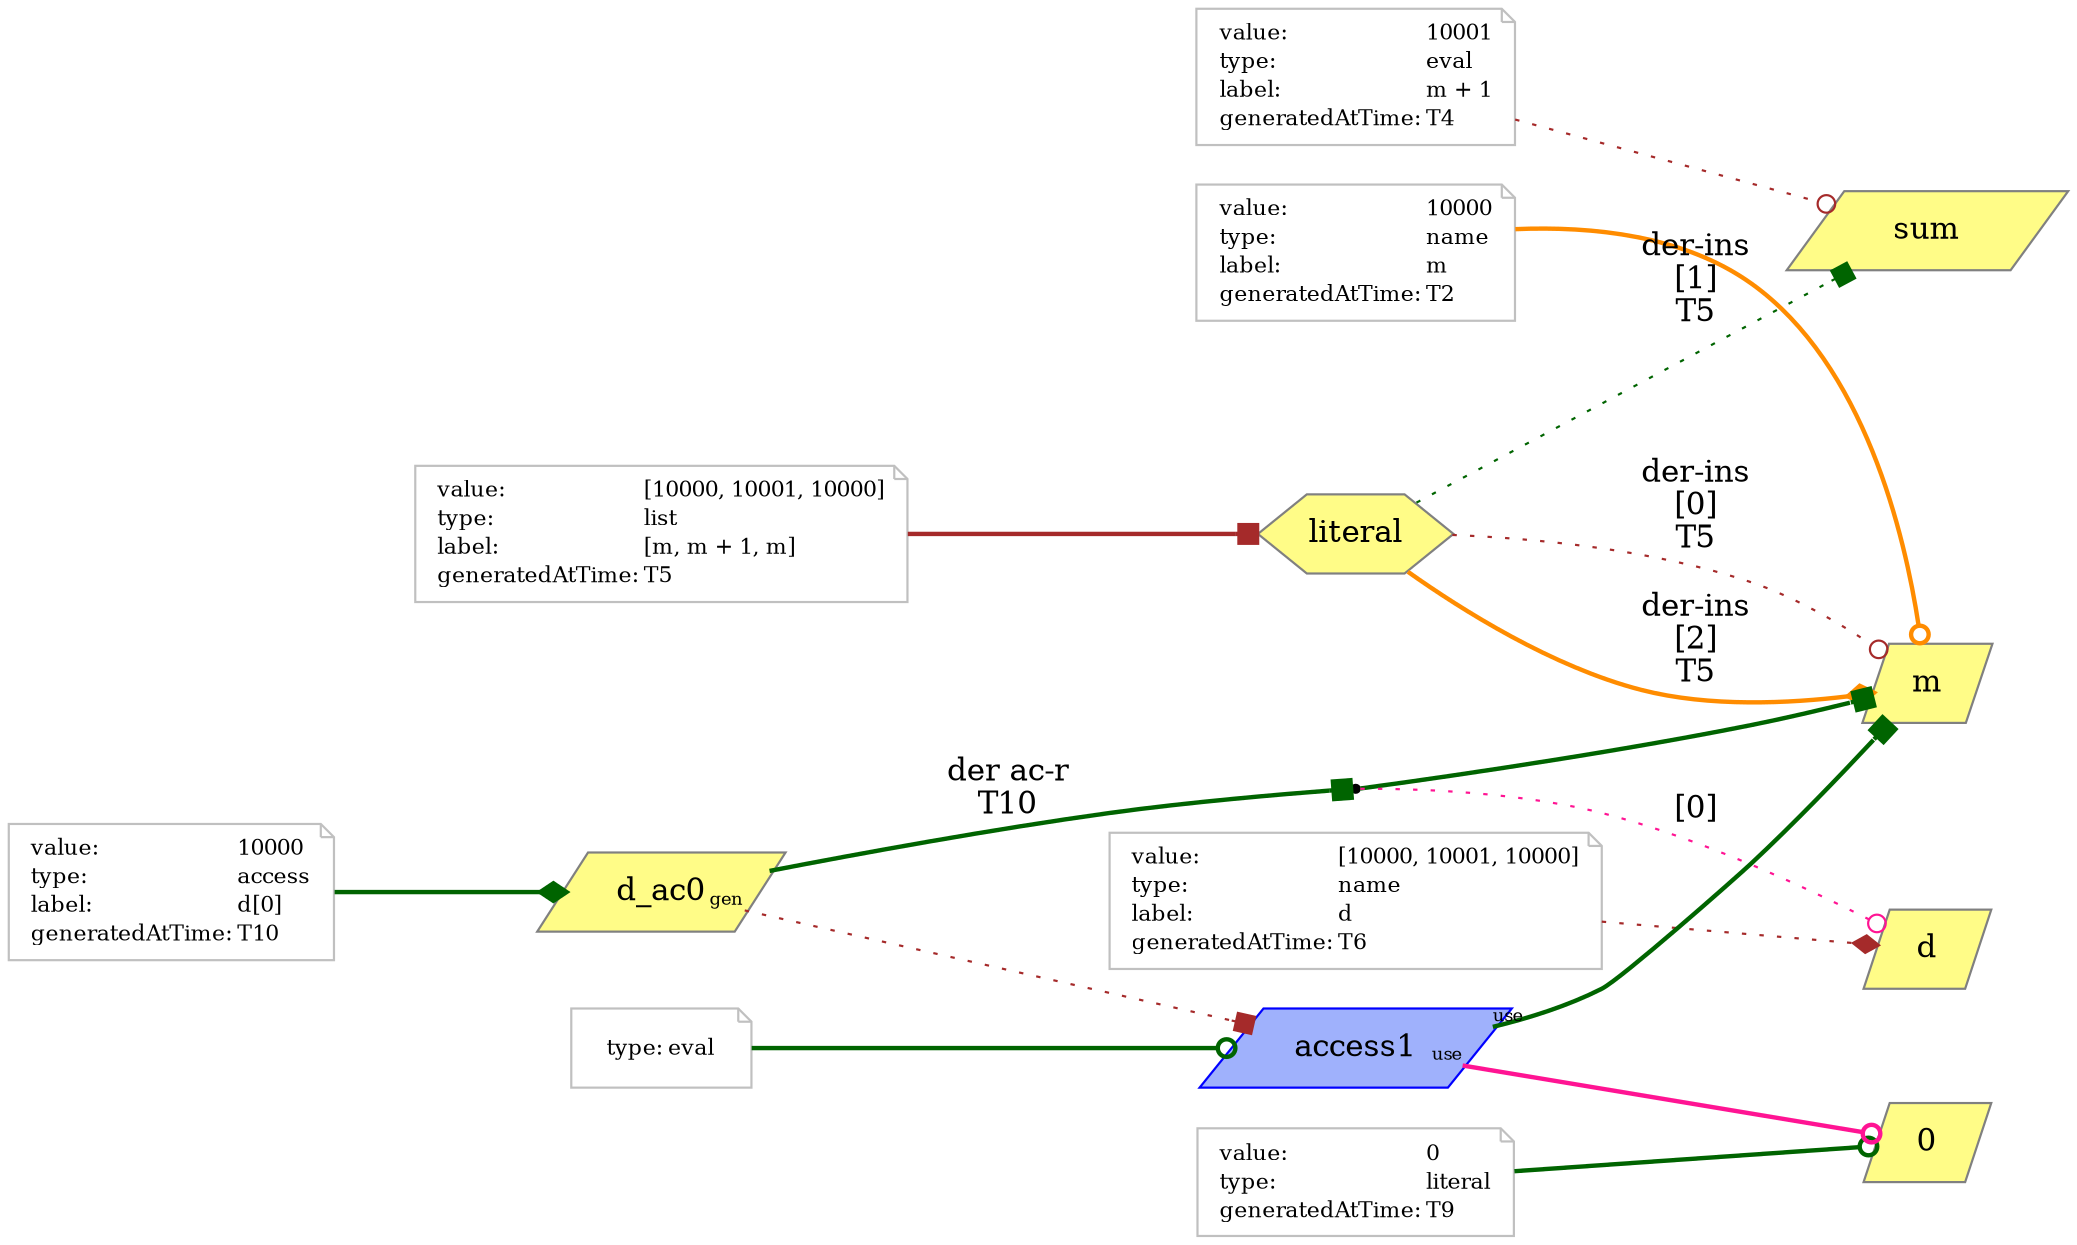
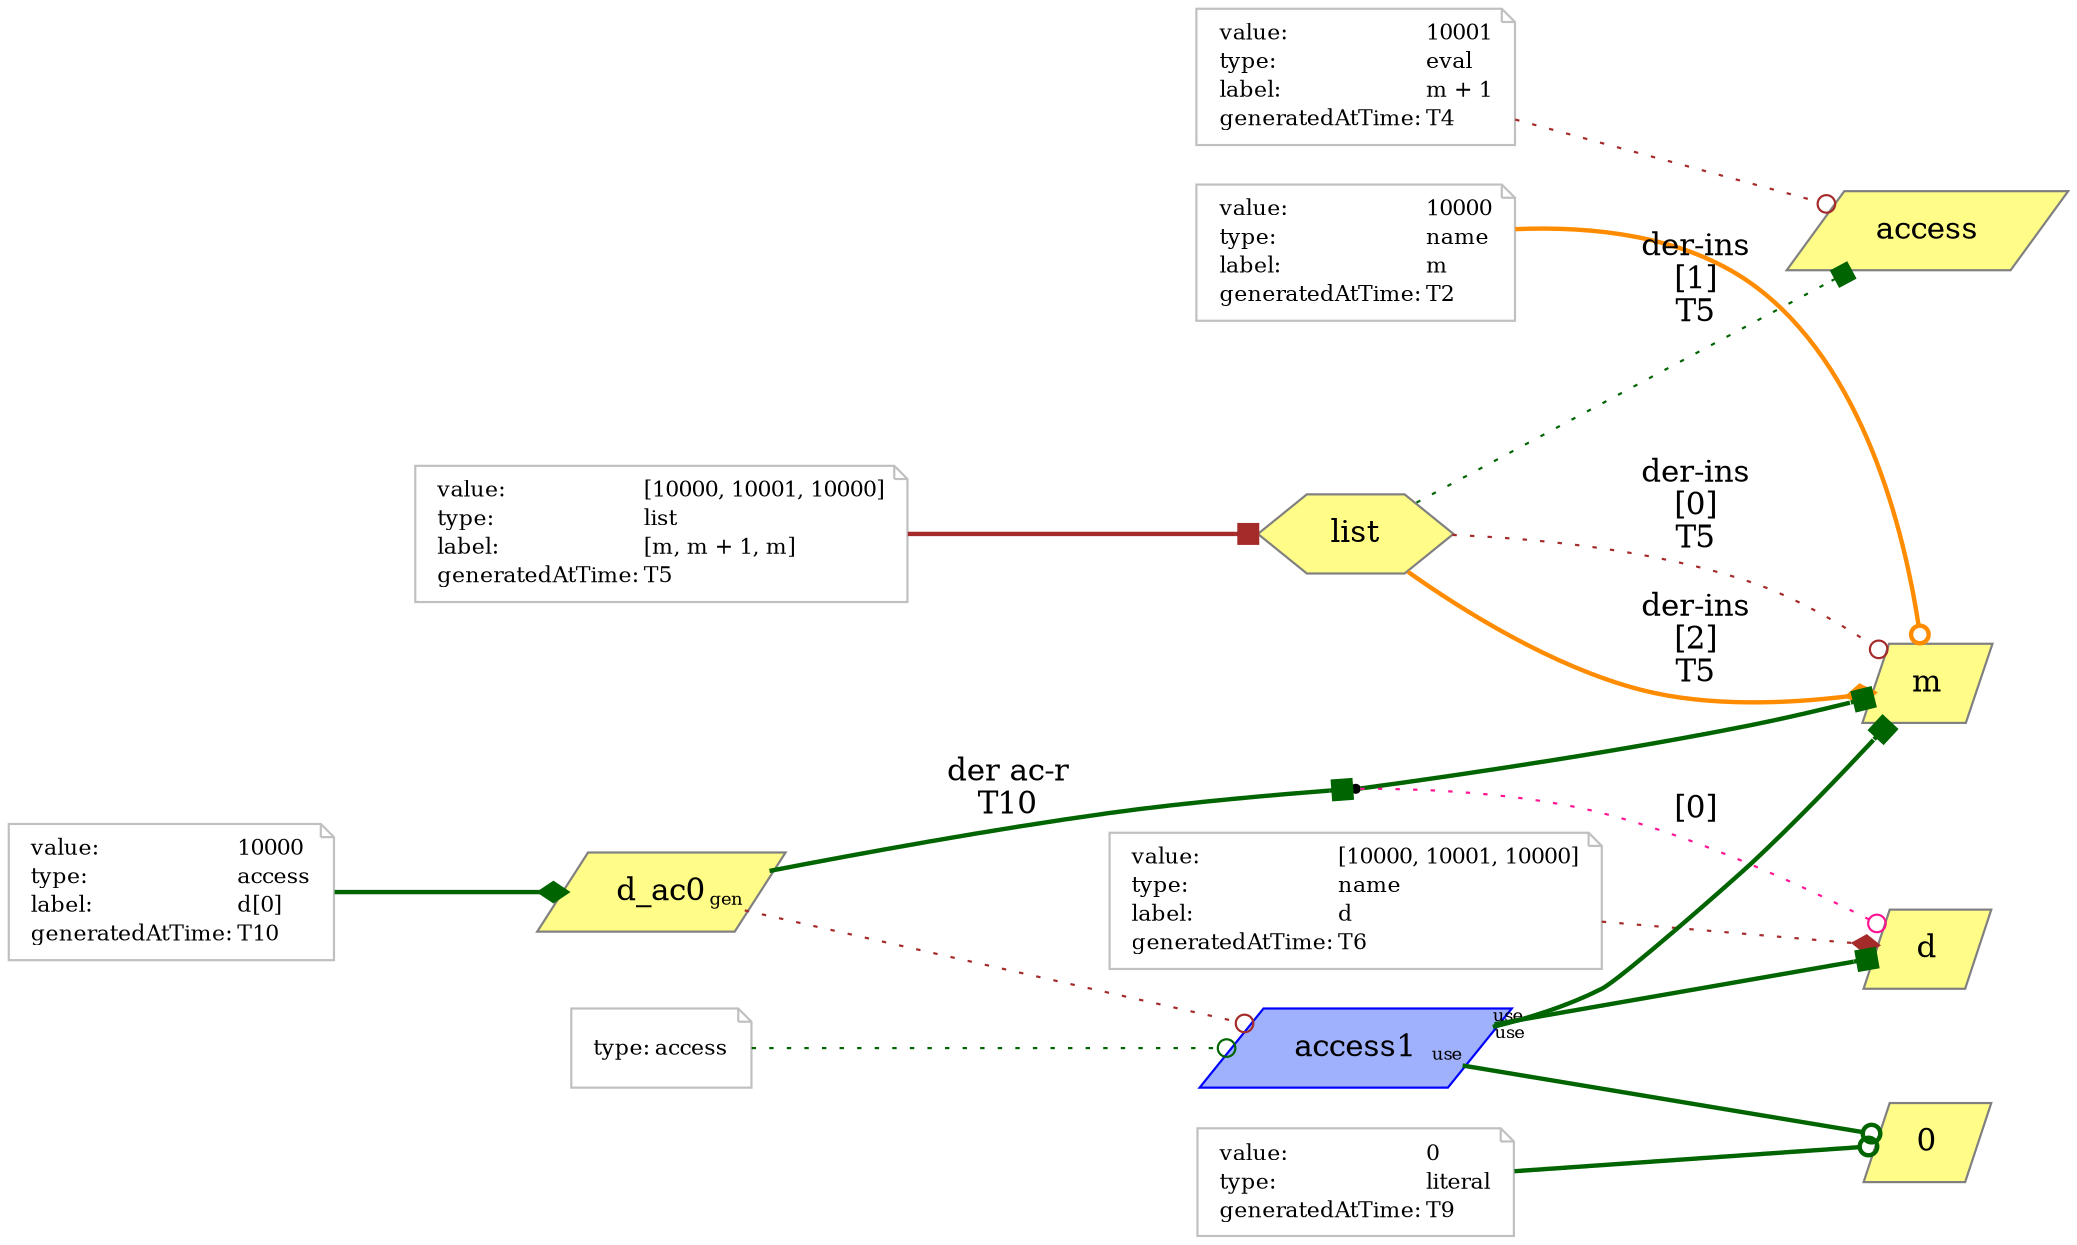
node "sum": label "sum" -> "access"
node "literal": label "literal" -> "list"
edge "d_ac0" -> "access1": arrowhead box -> odot
edge "access1" -> "d": added
node "type:": text "eval" -> "access"
edge "type:" -> "access1": style bold -> dotted
edge "access1" -> "0": color deeppink -> darkgreen
